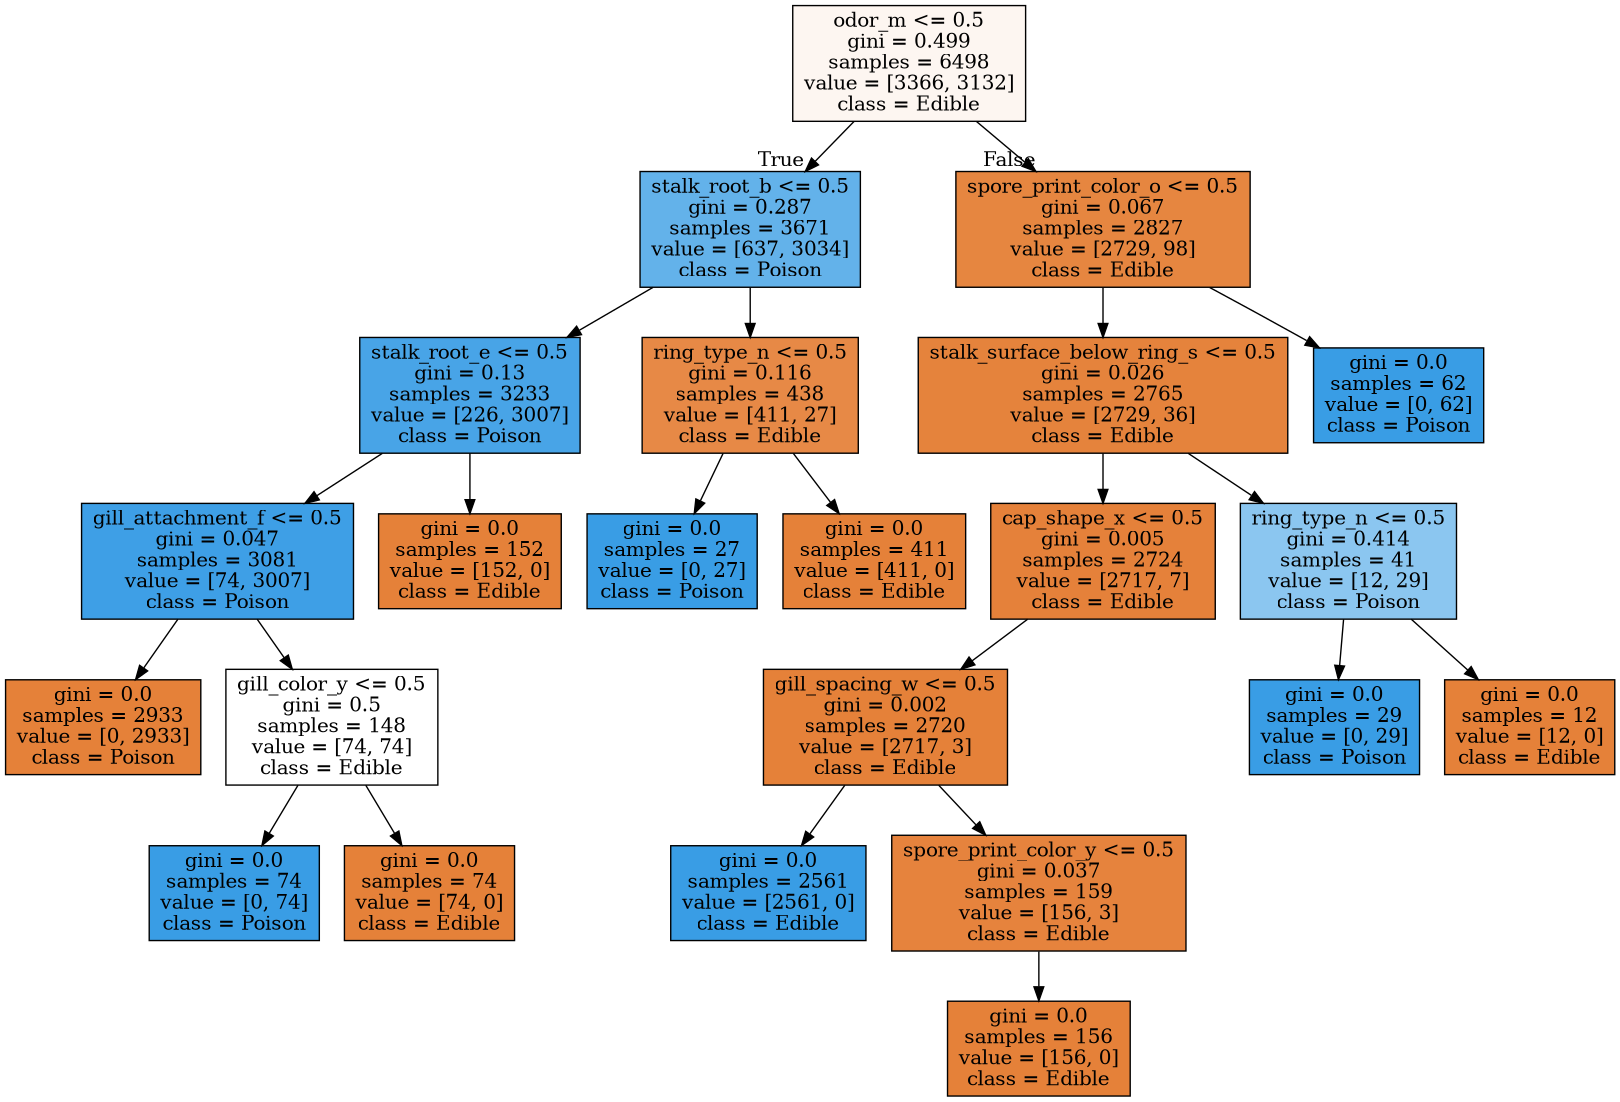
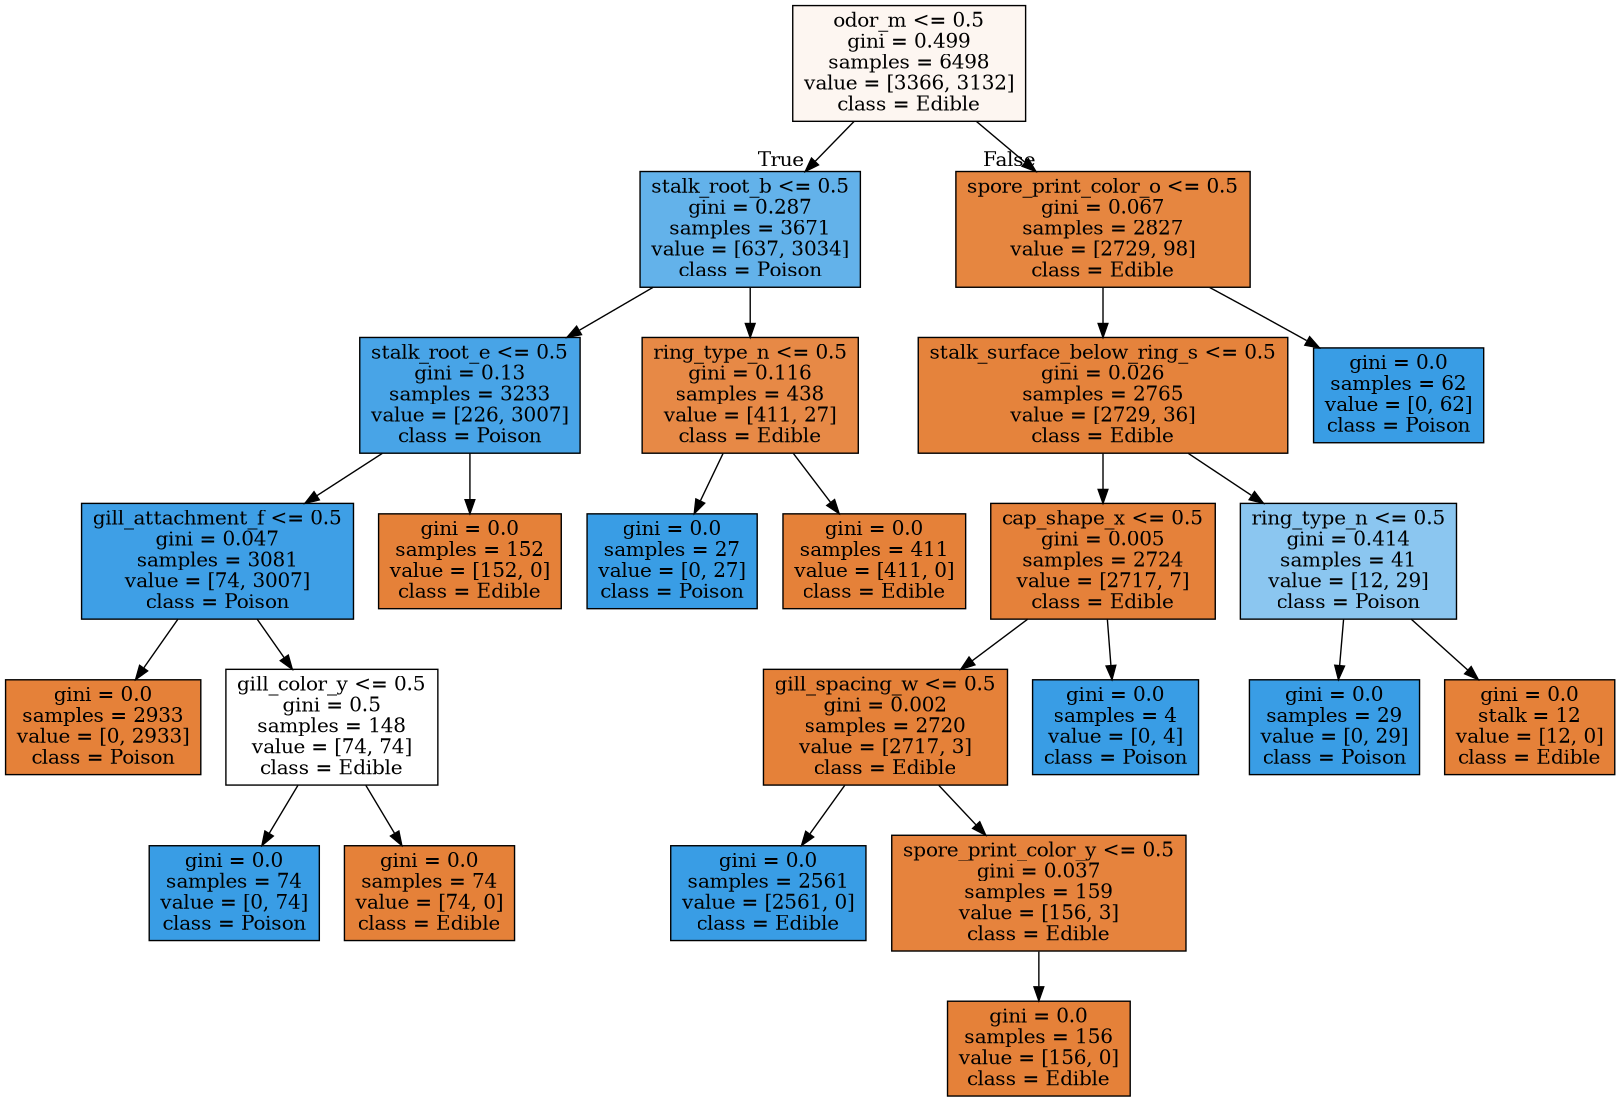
node "gini = 0.0 samples = 4 value = [0, 4] class = Poison": added
node "gini = 0.0 samples = 12 value = [12, 0] class = Edible": label "gini = 0.0 samples = 12 value = [12, 0] class = Edible" -> "gini = 0.0 stalk = 12 value = [12, 0] class = Edible"
